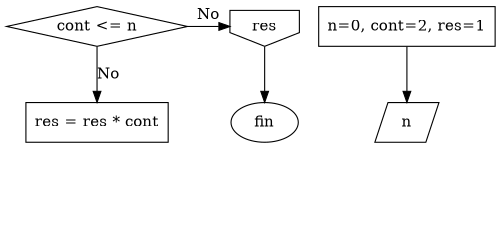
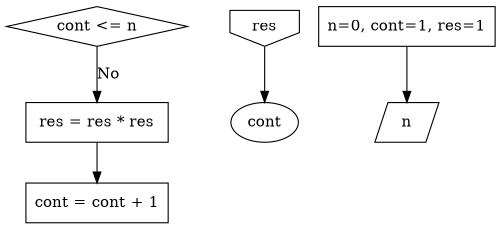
edge "cont <= n" -> "res": removed, label "No"
node "n=0, cont=2, res=1": label "n=0, cont=2, res=1" -> "n=0, cont=1, res=1"
node "res = res * cont": label "res = res * cont" -> "res = res * res"
node "fin": label "fin" -> "cont"
node "cont = cont + 1": added
